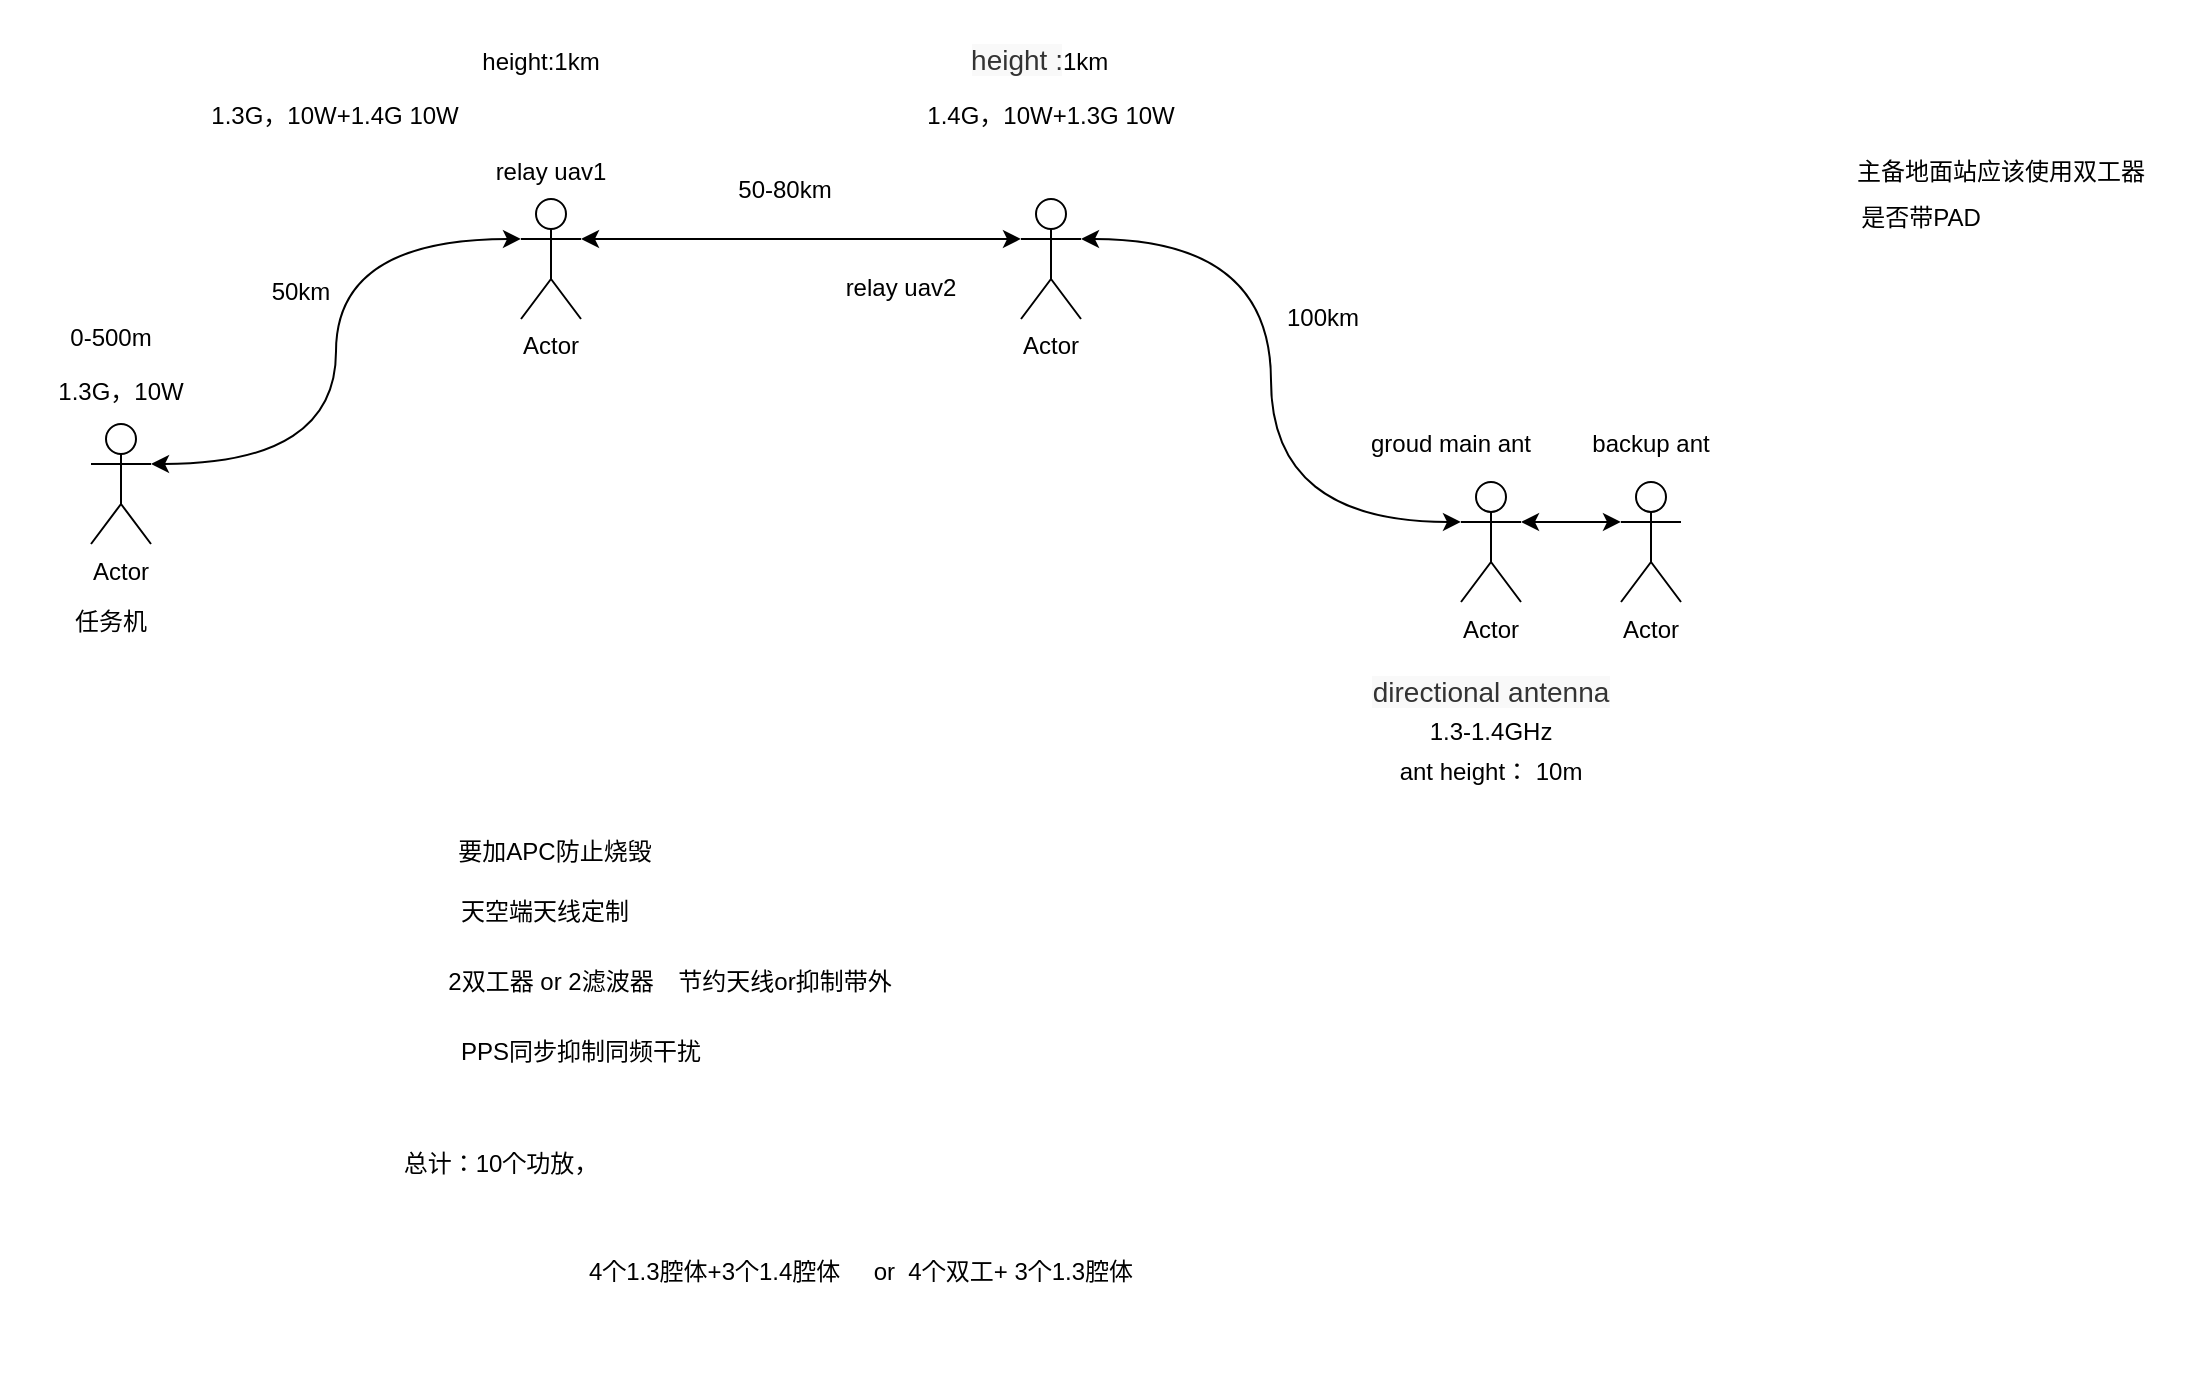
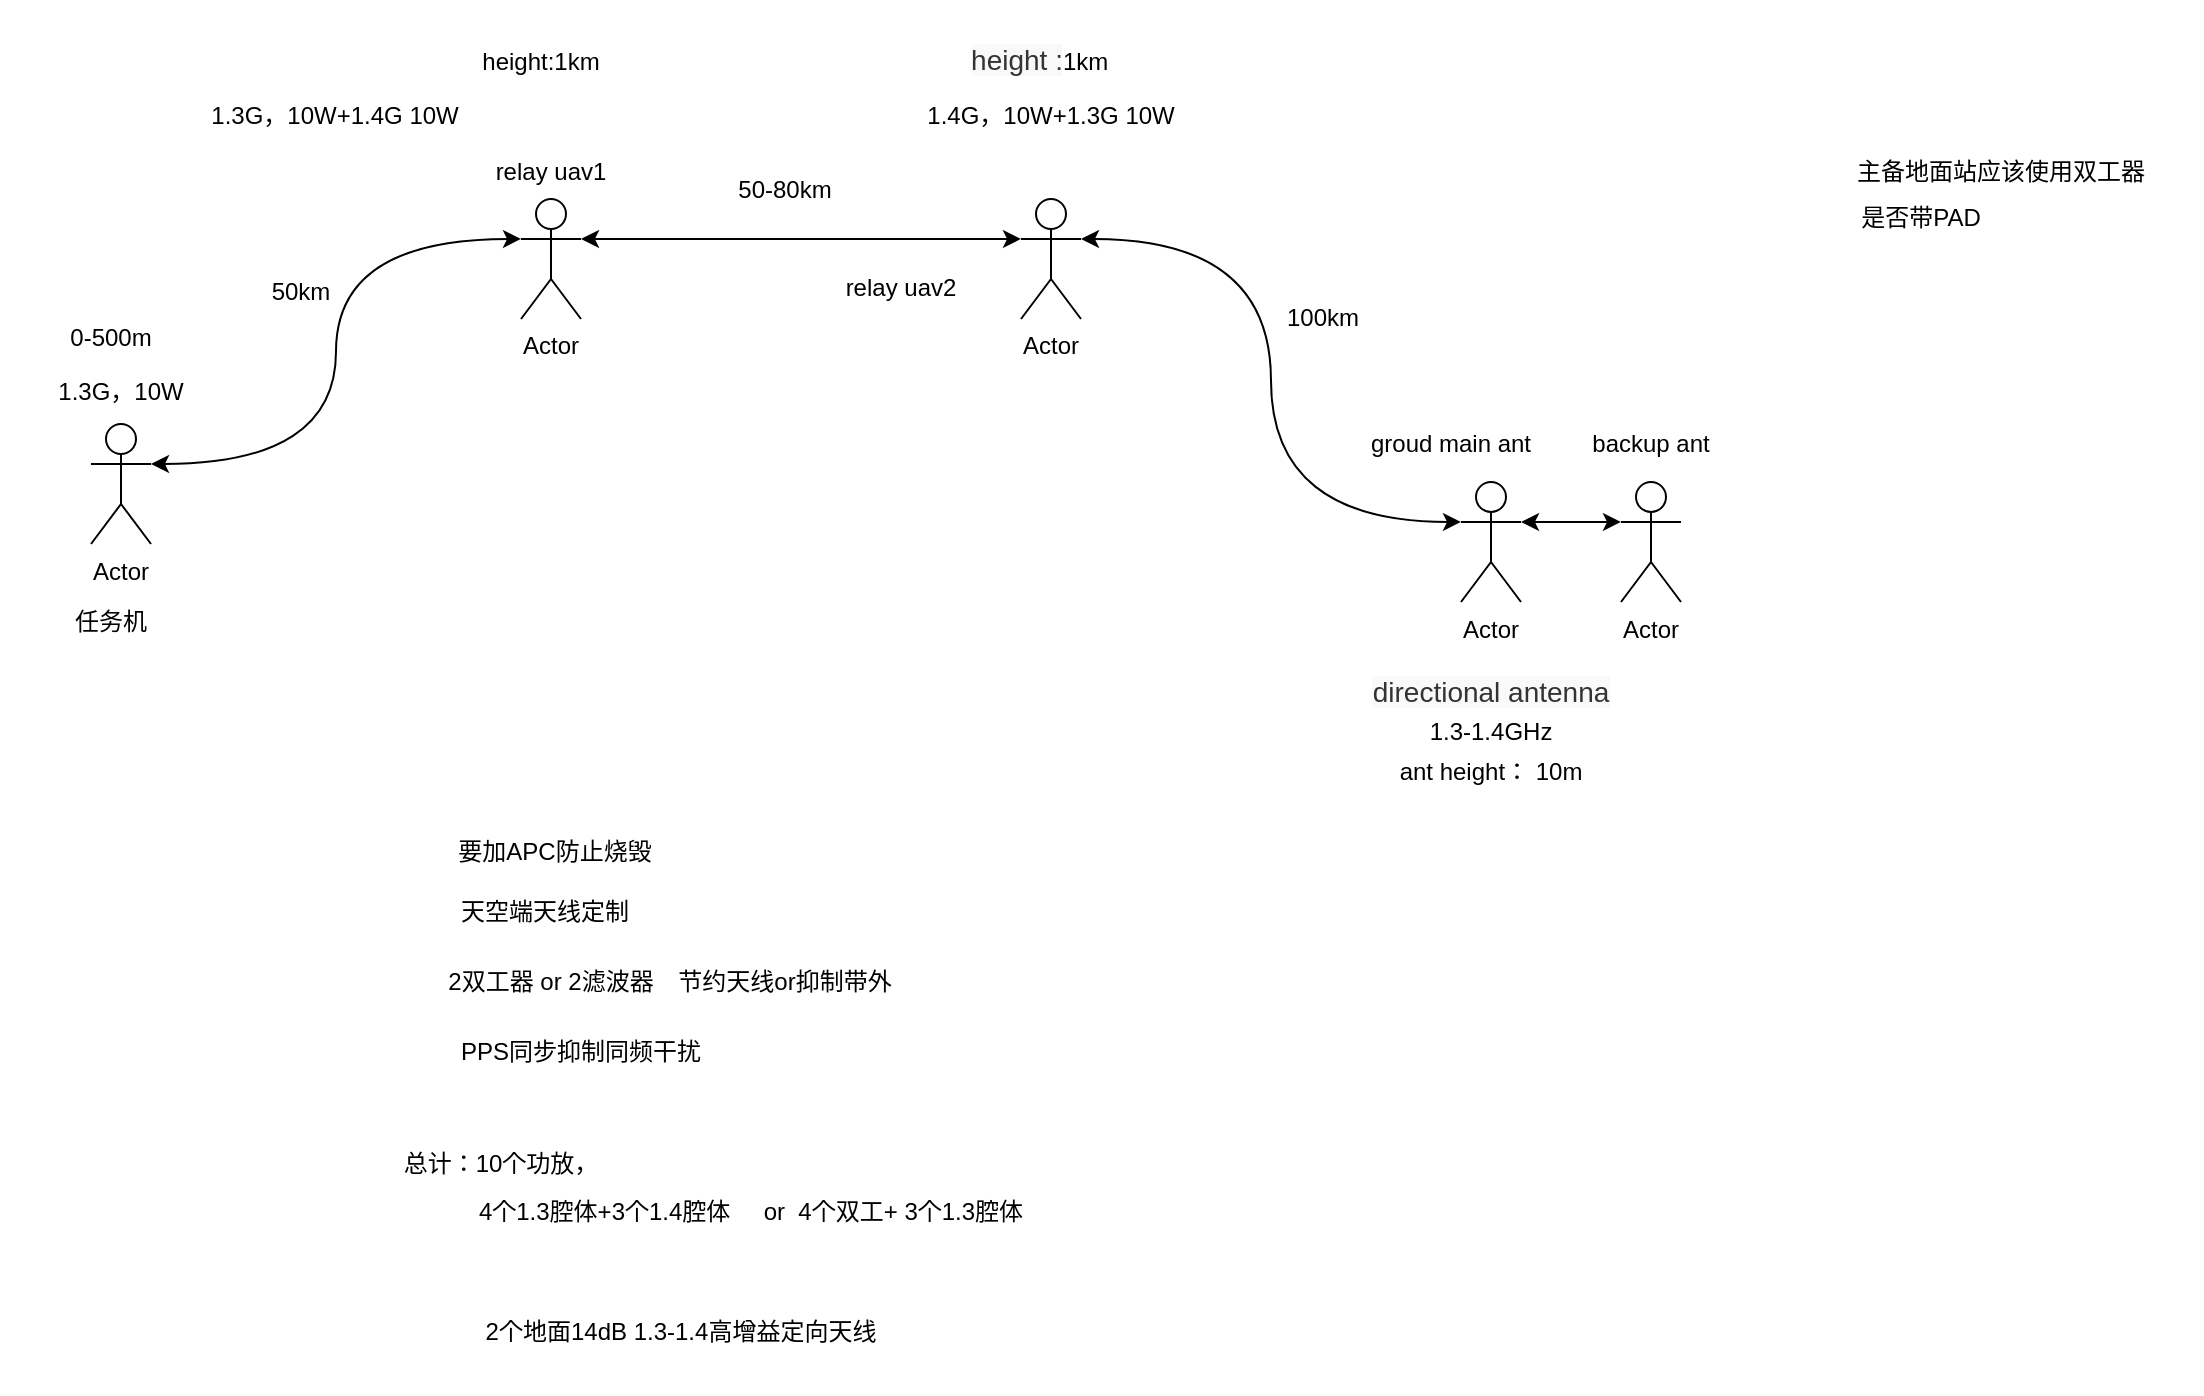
node "4个1.3腔体+3个1.4腔体 or 4个双工+ 3个1.3腔体": moved (861, 1273) -> (751, 1213)
node "2个地面14dB 1.3-1.4高增益定向天线": added
